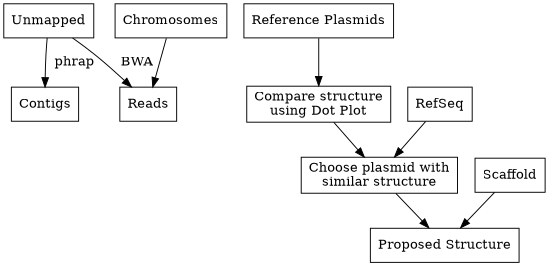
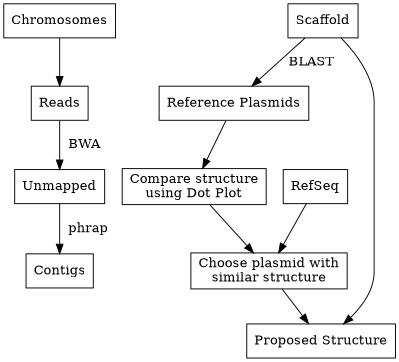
edge "Unmapped" -> "Reads": reversed
edge "Scaffold" -> "Reference Plasmids": added, label "BLAST"
